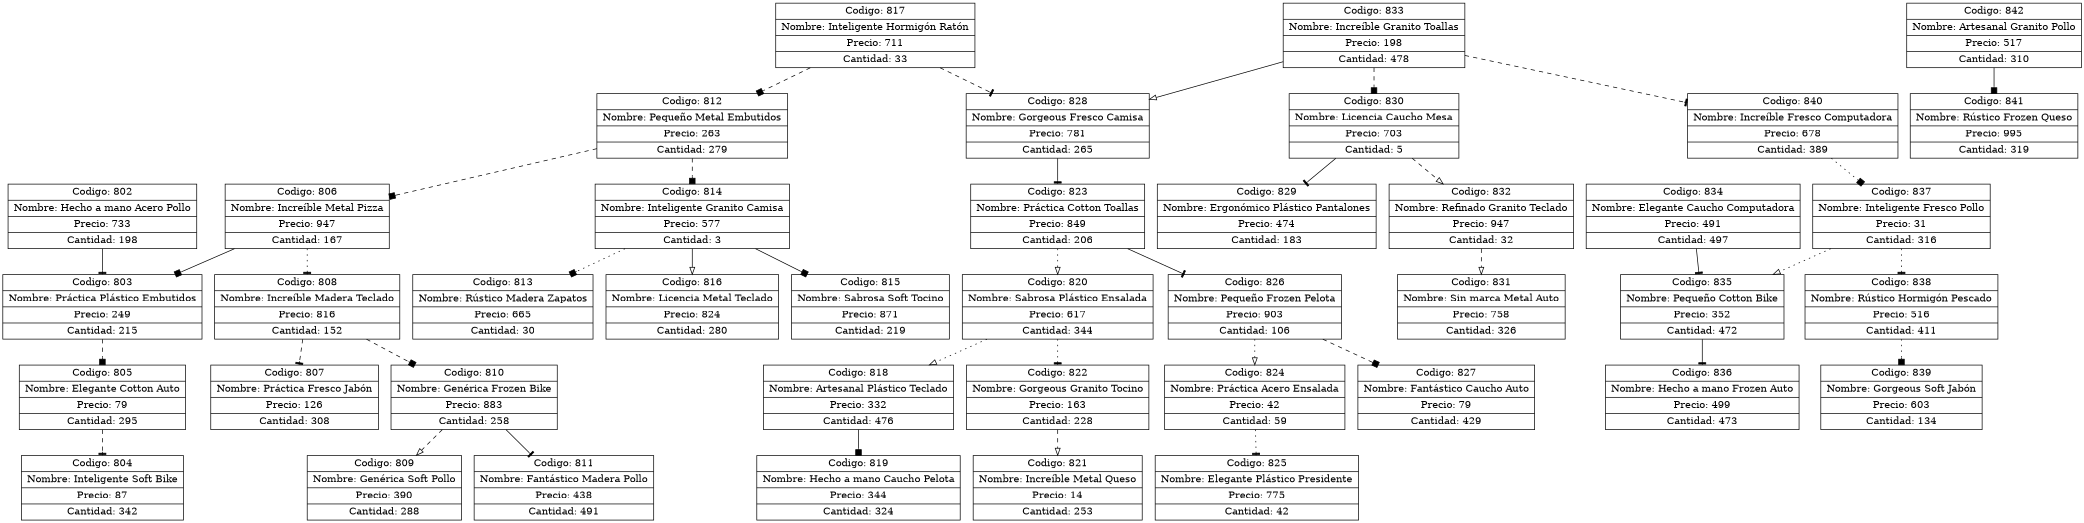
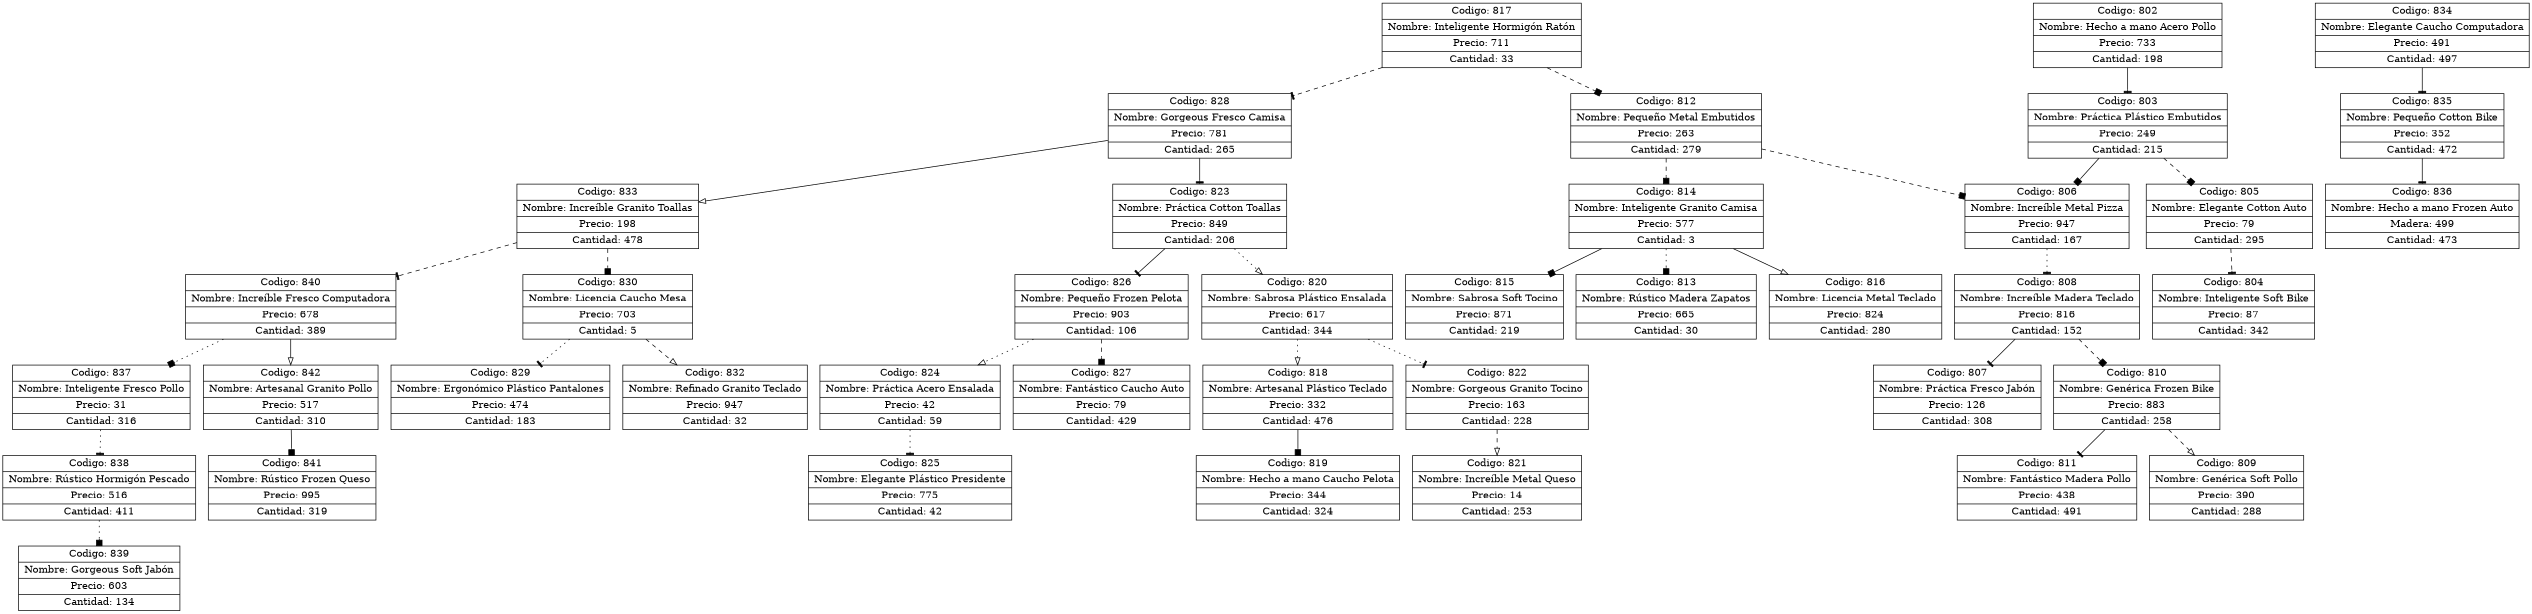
edge "Codigo: 833" -> "Codigo: 828": reversed
edge "Codigo: 830" -> "Codigo: 829": style solid -> dotted
edge "Codigo: 806" -> "Codigo: 803": reversed
edge "Codigo: 837" -> "Codigo: 835": removed
node "Codigo: 831": removed
edge "Codigo: 840" -> "Codigo: 842": added
edge "Codigo: 808" -> "Codigo: 807": style dashed -> solid
node "Codigo: 836": text "Precio: 499" -> "Madera: 499"
